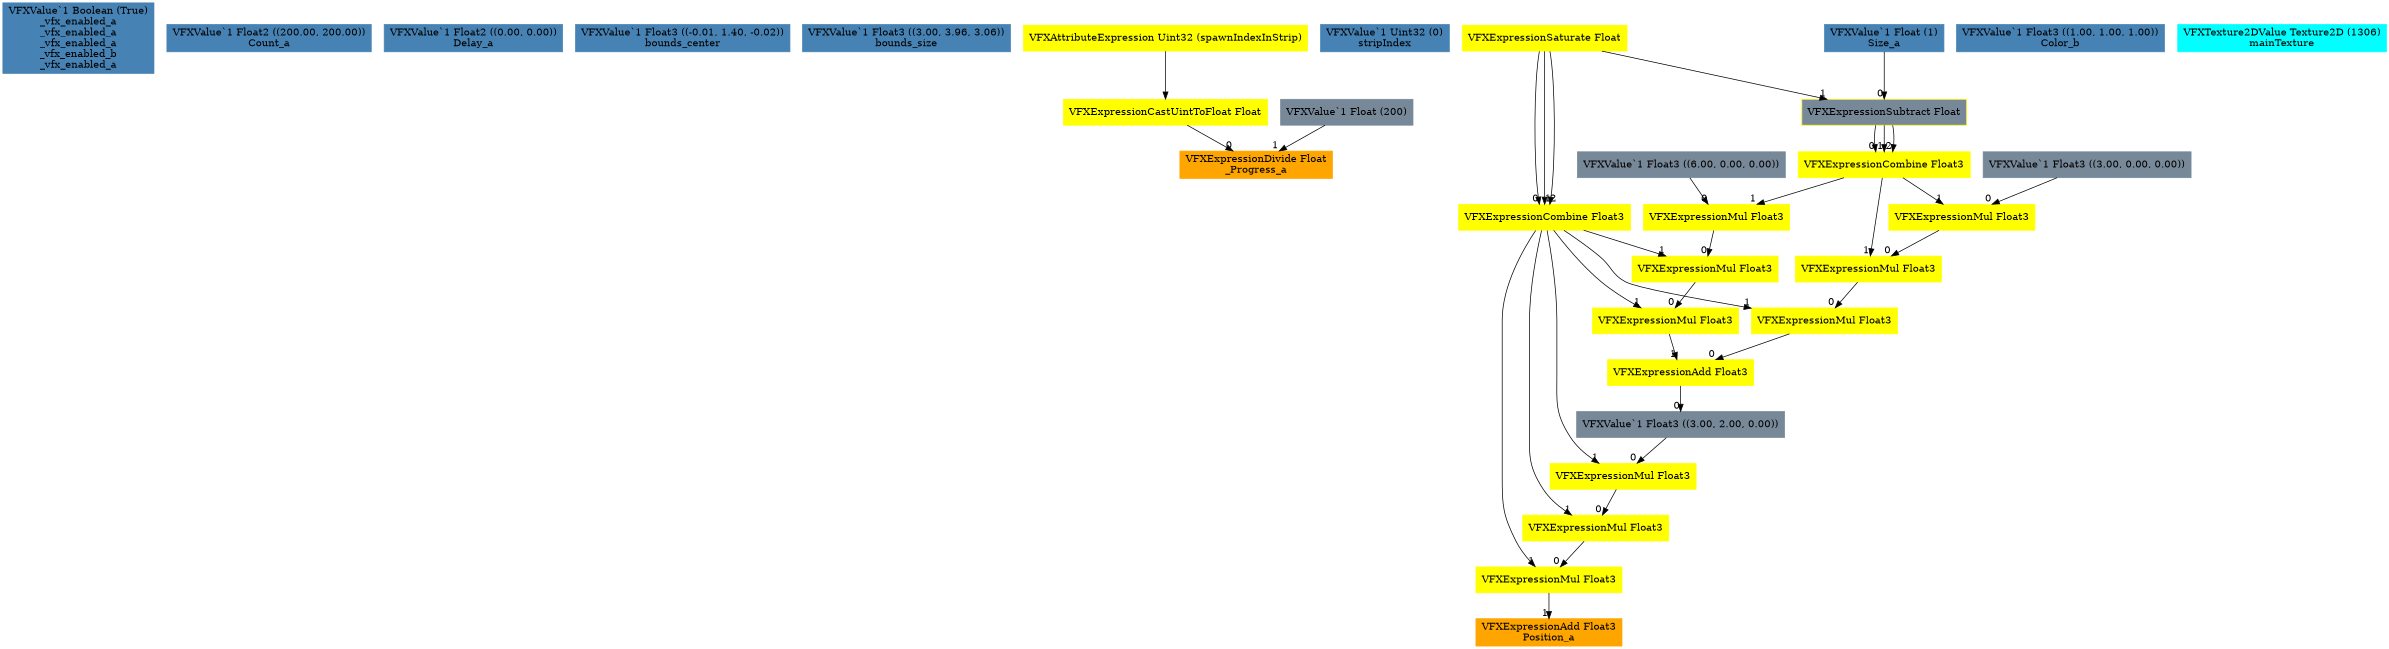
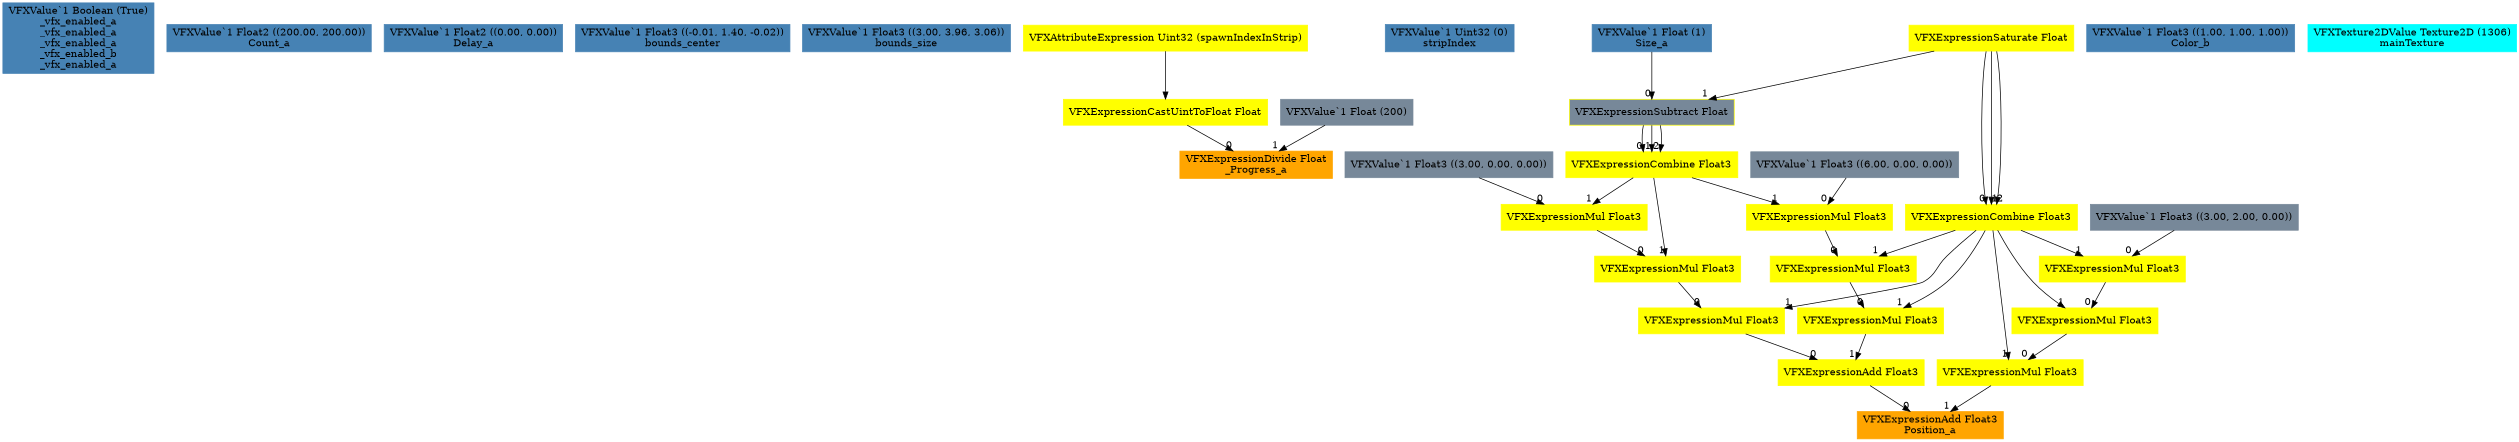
edge "VFXExpressionAdd Float3" -> "VFXValue`1 Float3 ((3.00, 2.00, 0.00))": now "VFXExpressionAdd Float3" -> "VFXExpressionAdd Float3 Position_a"
